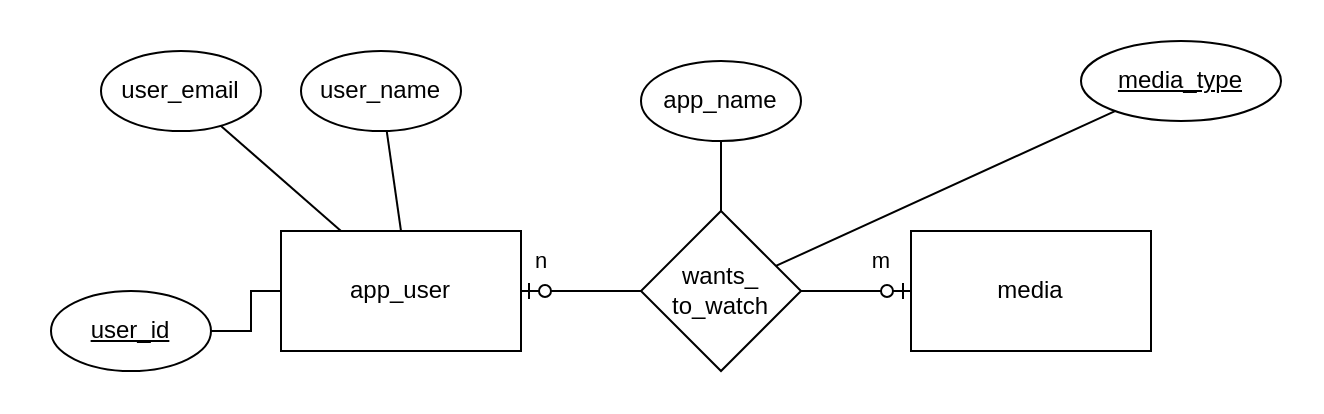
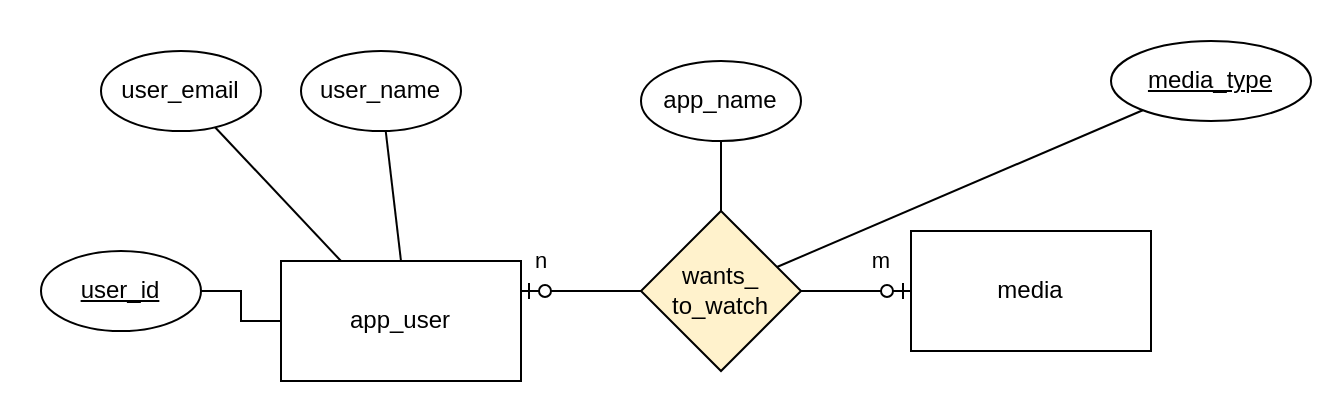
node "media_type": moved (1181, 81) -> (1211, 81)
node "app_user": moved (401, 291) -> (401, 321)
node "wants_ to_watch": fillcolor #ffffff -> #fff2cc
node "user_id": moved (131, 331) -> (121, 291)
